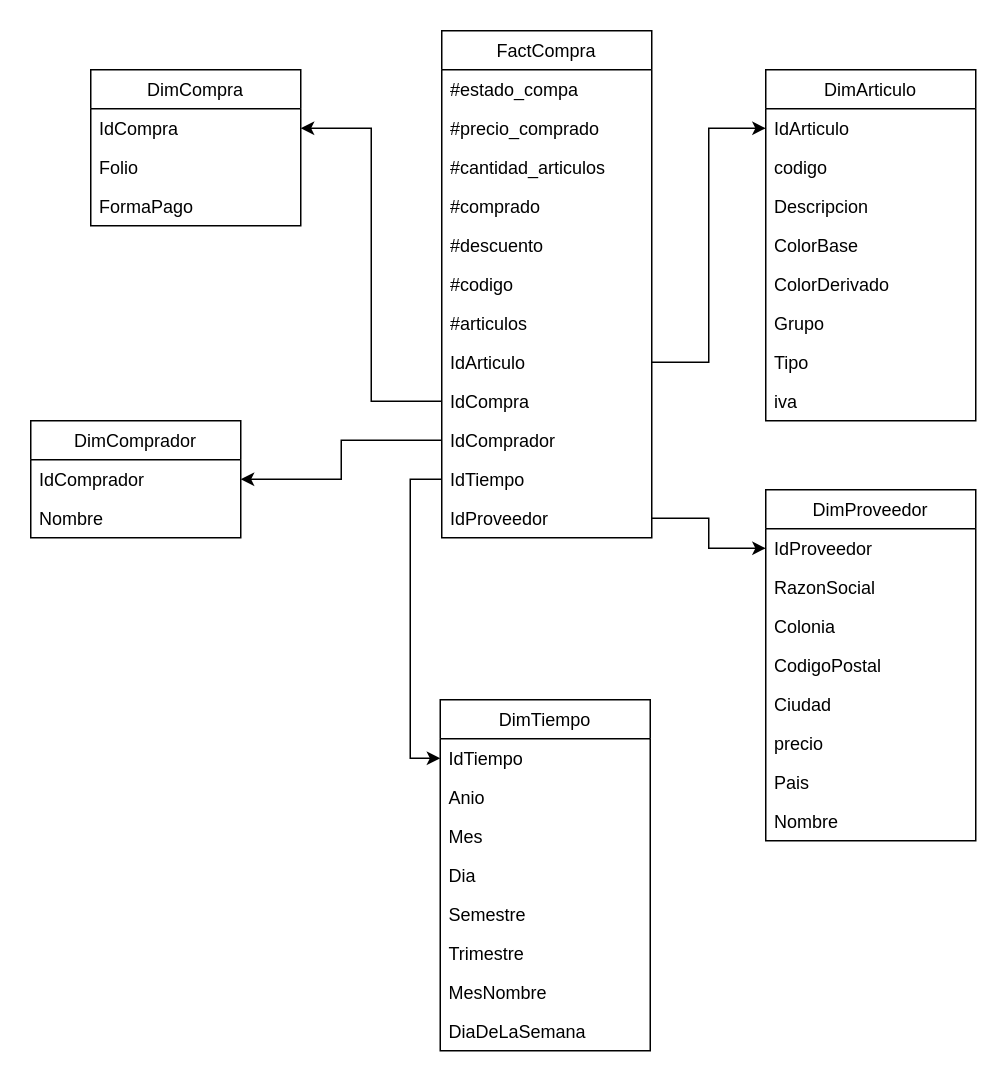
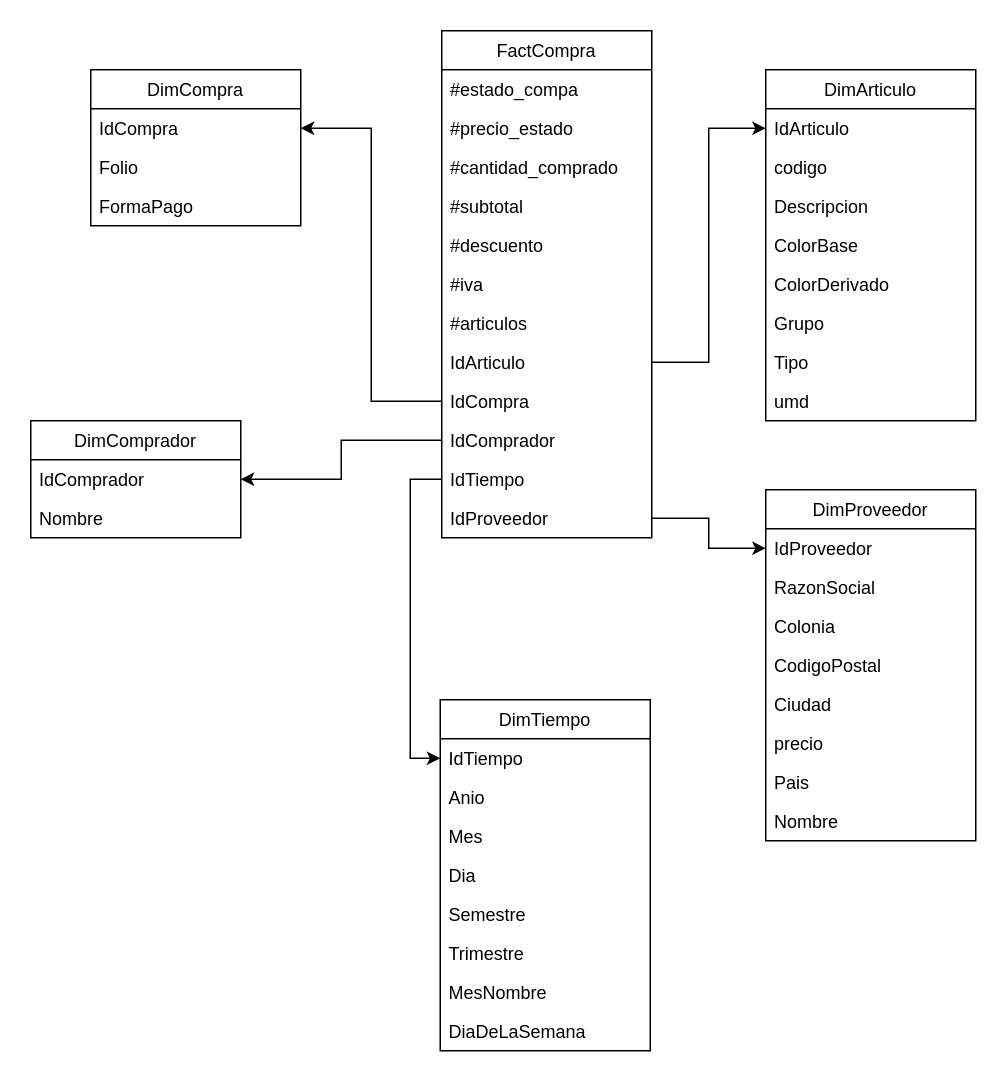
node "#precio_comprado": label "#precio_comprado" -> "#precio_estado"
node "#cantidad_articulos": label "#cantidad_articulos" -> "#cantidad_comprado"
node "#comprado": label "#comprado" -> "#subtotal"
node "#codigo": label "#codigo" -> "#iva"
node "iva": label "iva" -> "umd"
